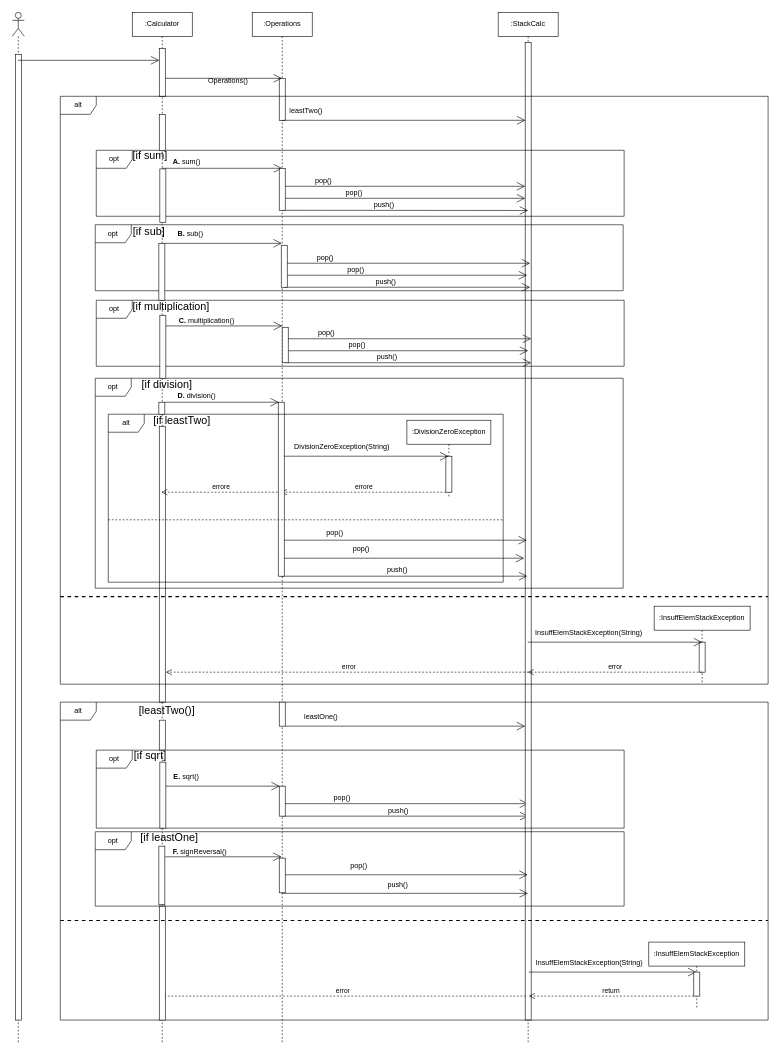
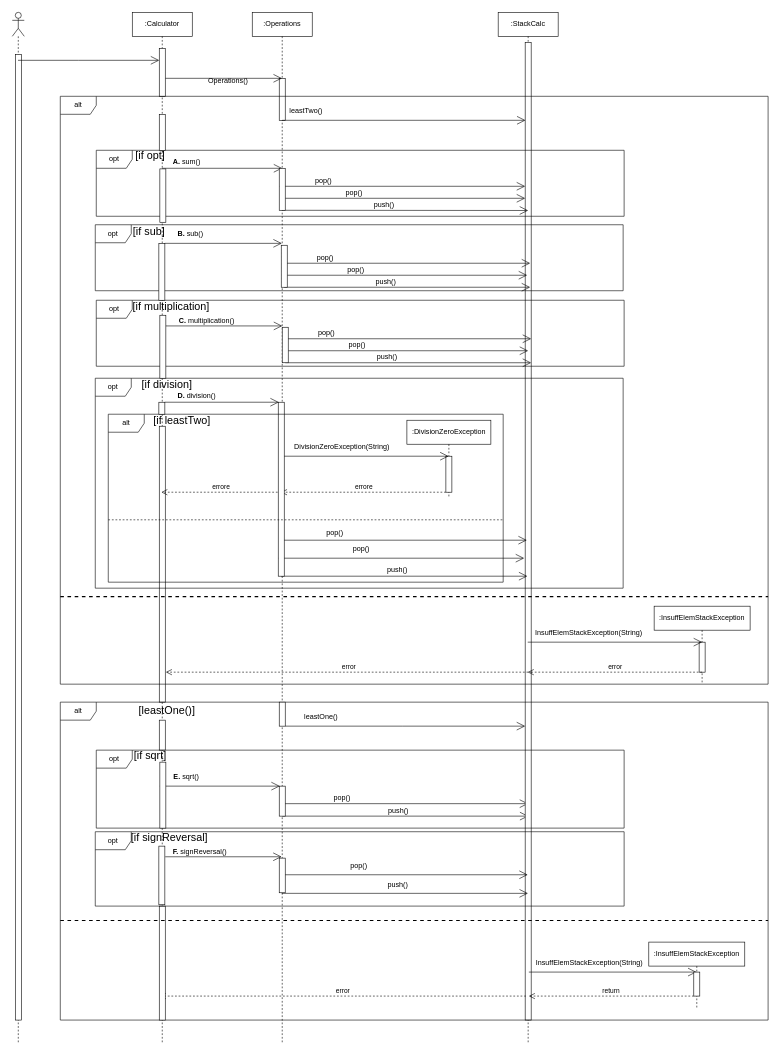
node "[if sum]": label "[if sum]" -> "[if opt]"
node "[leastTwo()]": label "[leastTwo()]" -> "[leastOne()]"
node "[if leastOne]": label "[if leastOne]" -> "[if signReversal]"
